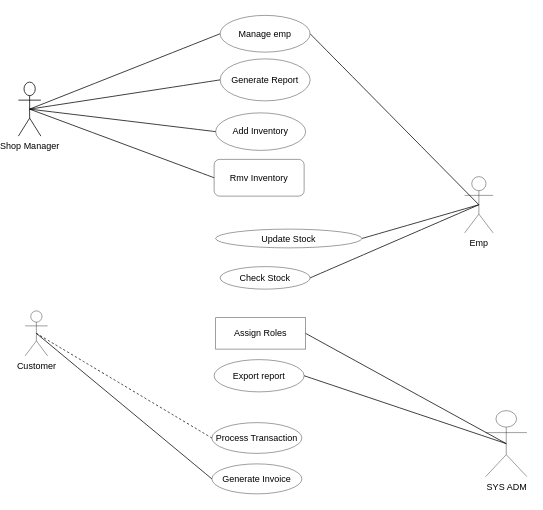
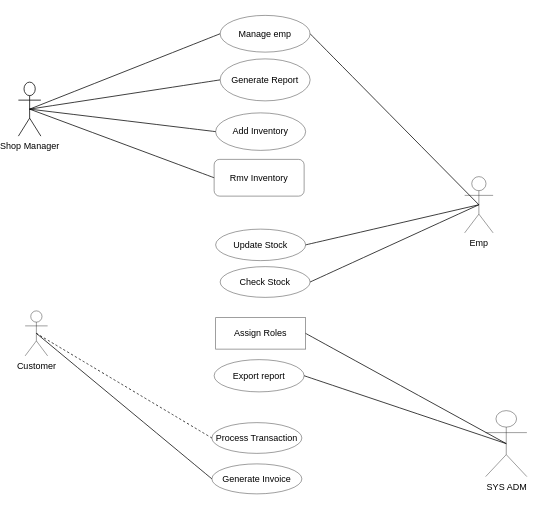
node "Update Stock": size 146x19 -> 90x32
node "Check Stock": size 90x23 -> 90x31
